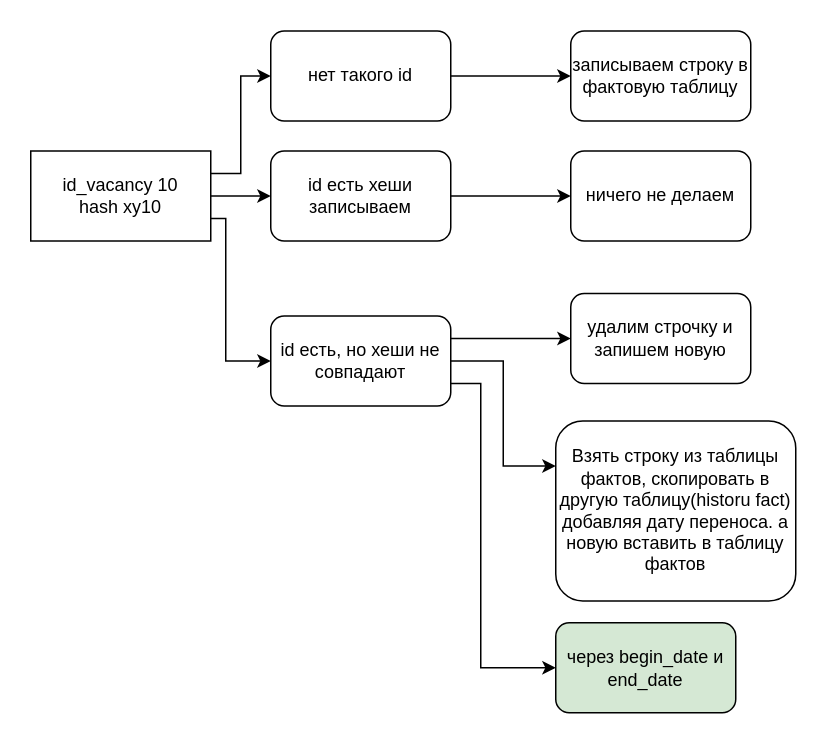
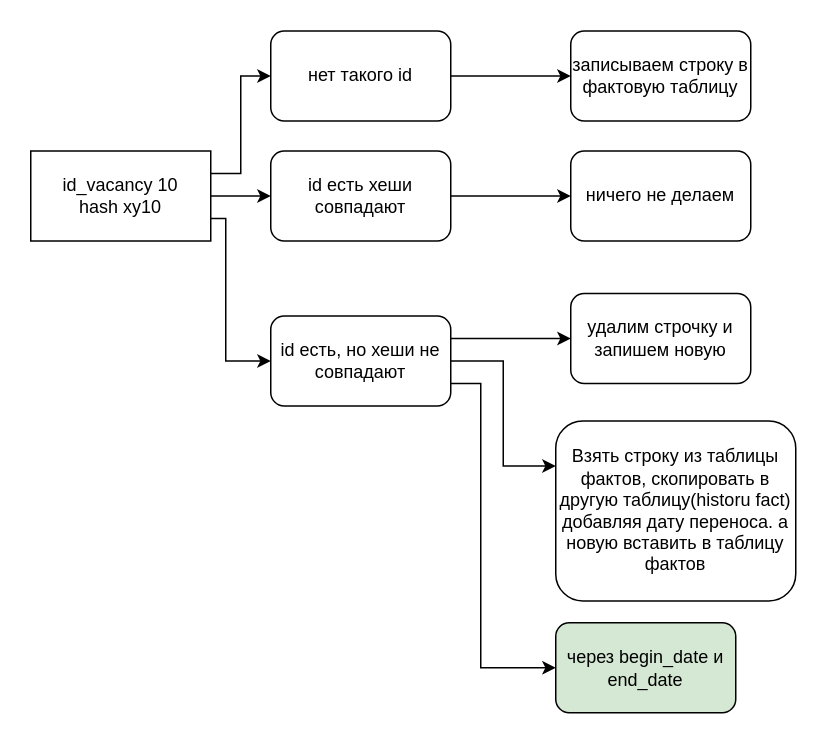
node "id есть хеши записываем": label "id есть хеши записываем" -> "id есть хеши совпадают"
